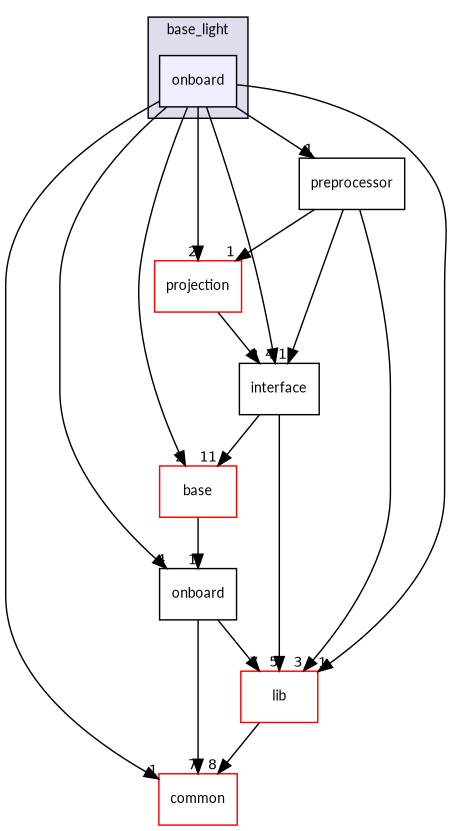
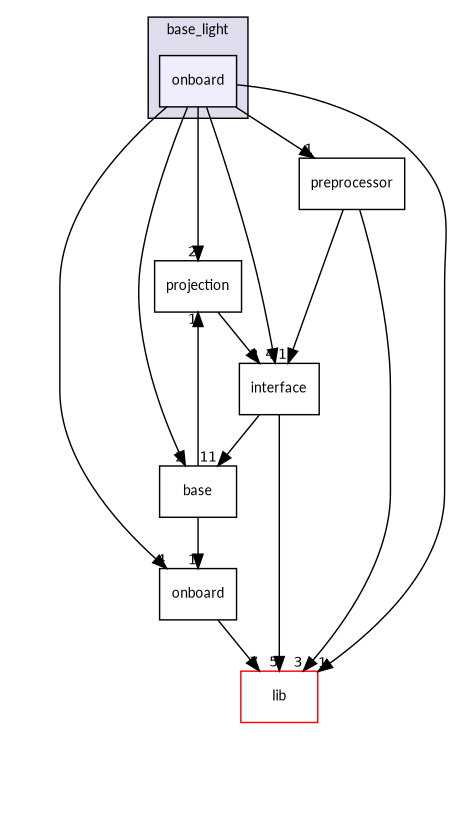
edge "preprocessor" -> "projection": now "base" -> "projection"
node "projection": color red -> black
node "base": color red -> black
node "common": removed
